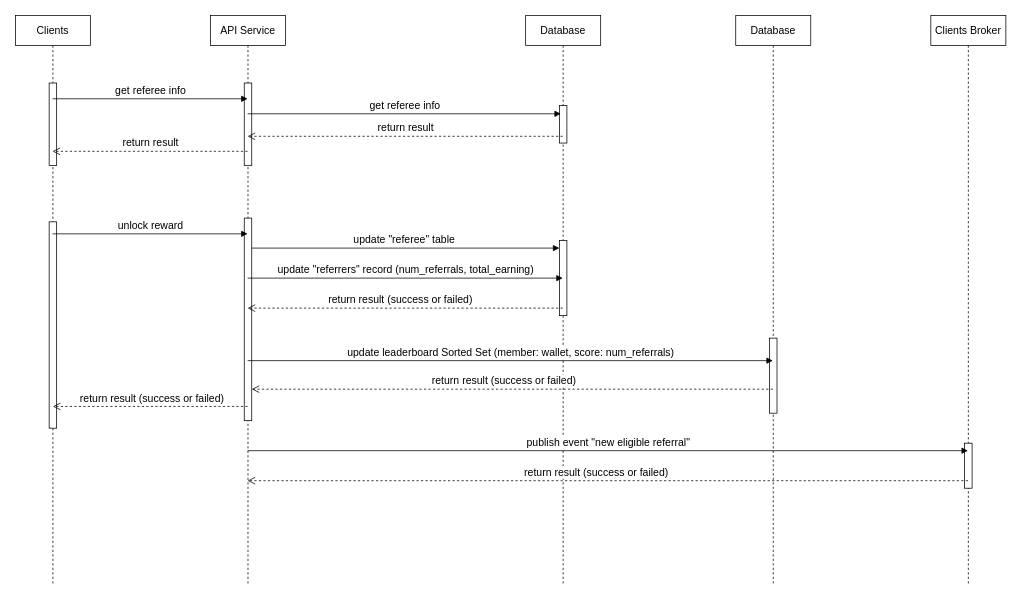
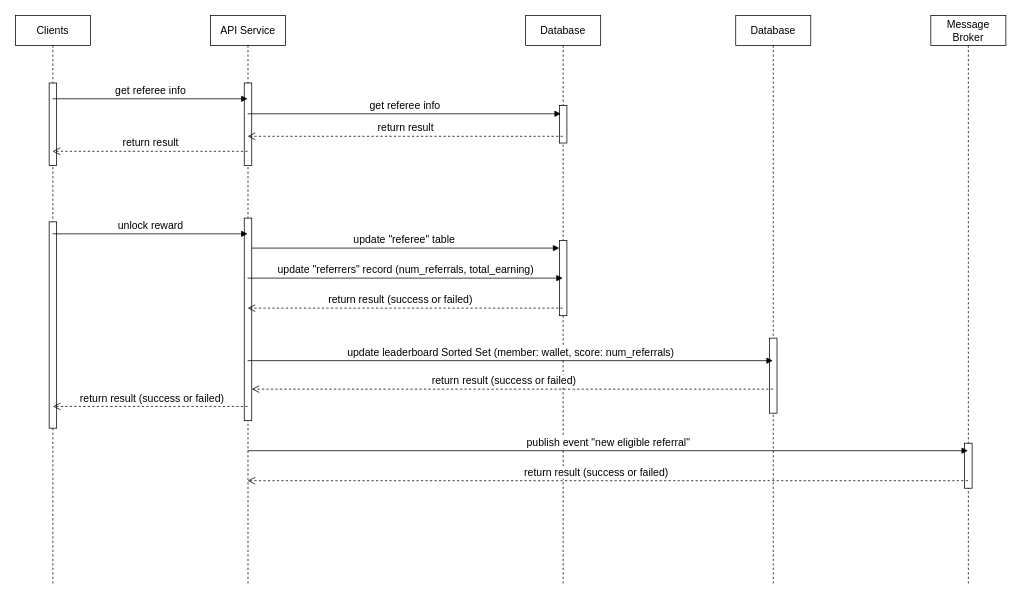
node "Clients Broker": label "Clients Broker" -> "Message Broker"
